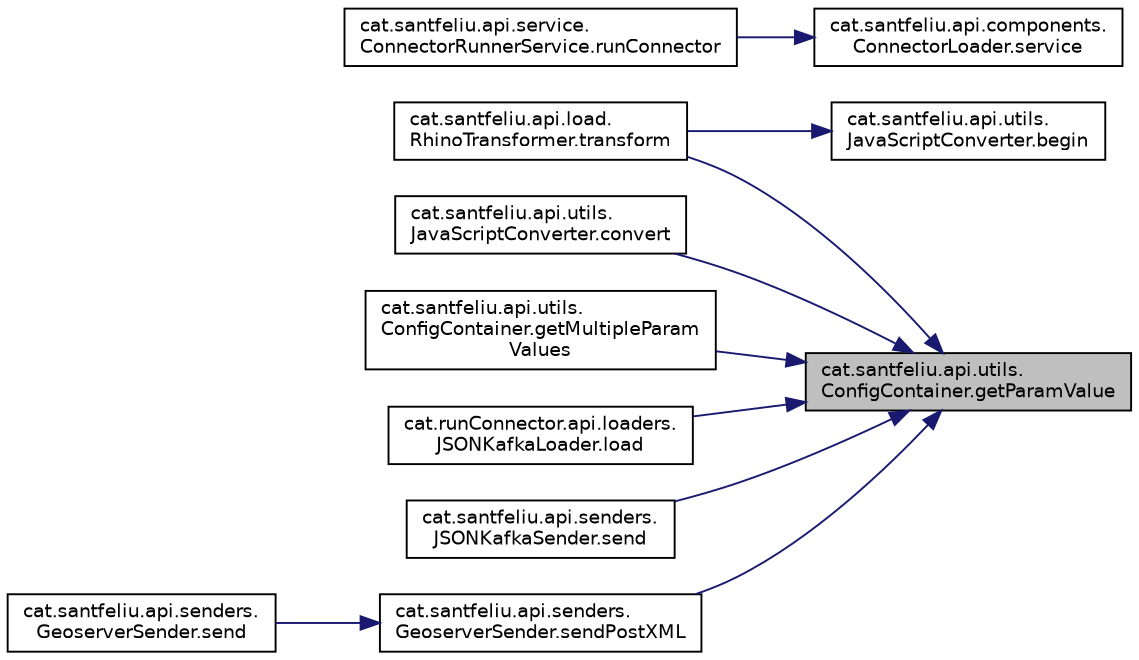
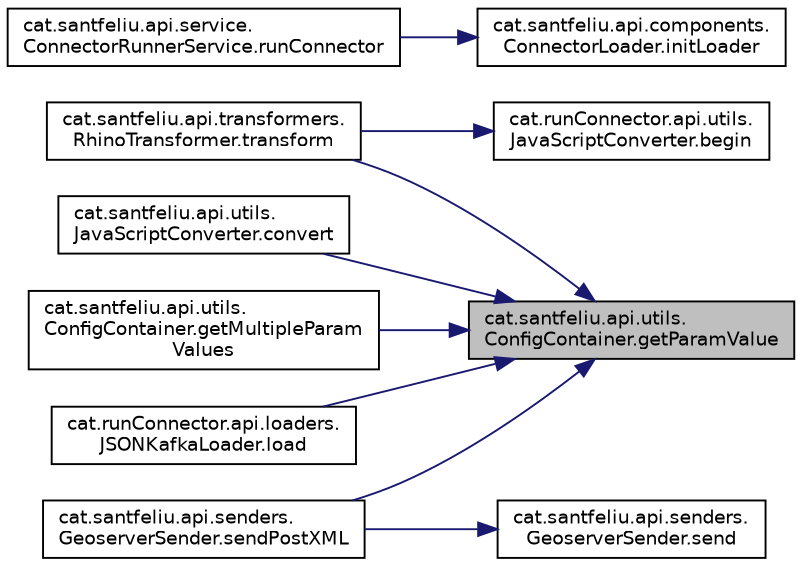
node "cat.santfeliu.api.components. ConnectorLoader.service": label "cat.santfeliu.api.components. ConnectorLoader.service" -> "cat.santfeliu.api.components. ConnectorLoader.initLoader"
node "cat.santfeliu.api.load. RhinoTransformer.transform": label "cat.santfeliu.api.load. RhinoTransformer.transform" -> "cat.santfeliu.api.transformers. RhinoTransformer.transform"
node "cat.santfeliu.api.utils. JavaScriptConverter.begin": label "cat.santfeliu.api.utils. JavaScriptConverter.begin" -> "cat.runConnector.api.utils. JavaScriptConverter.begin"
node "cat.santfeliu.api.senders. JSONKafkaSender.send": removed
edge "cat.santfeliu.api.senders. GeoserverSender.send" -> "cat.santfeliu.api.senders. GeoserverSender.sendPostXML": reversed
